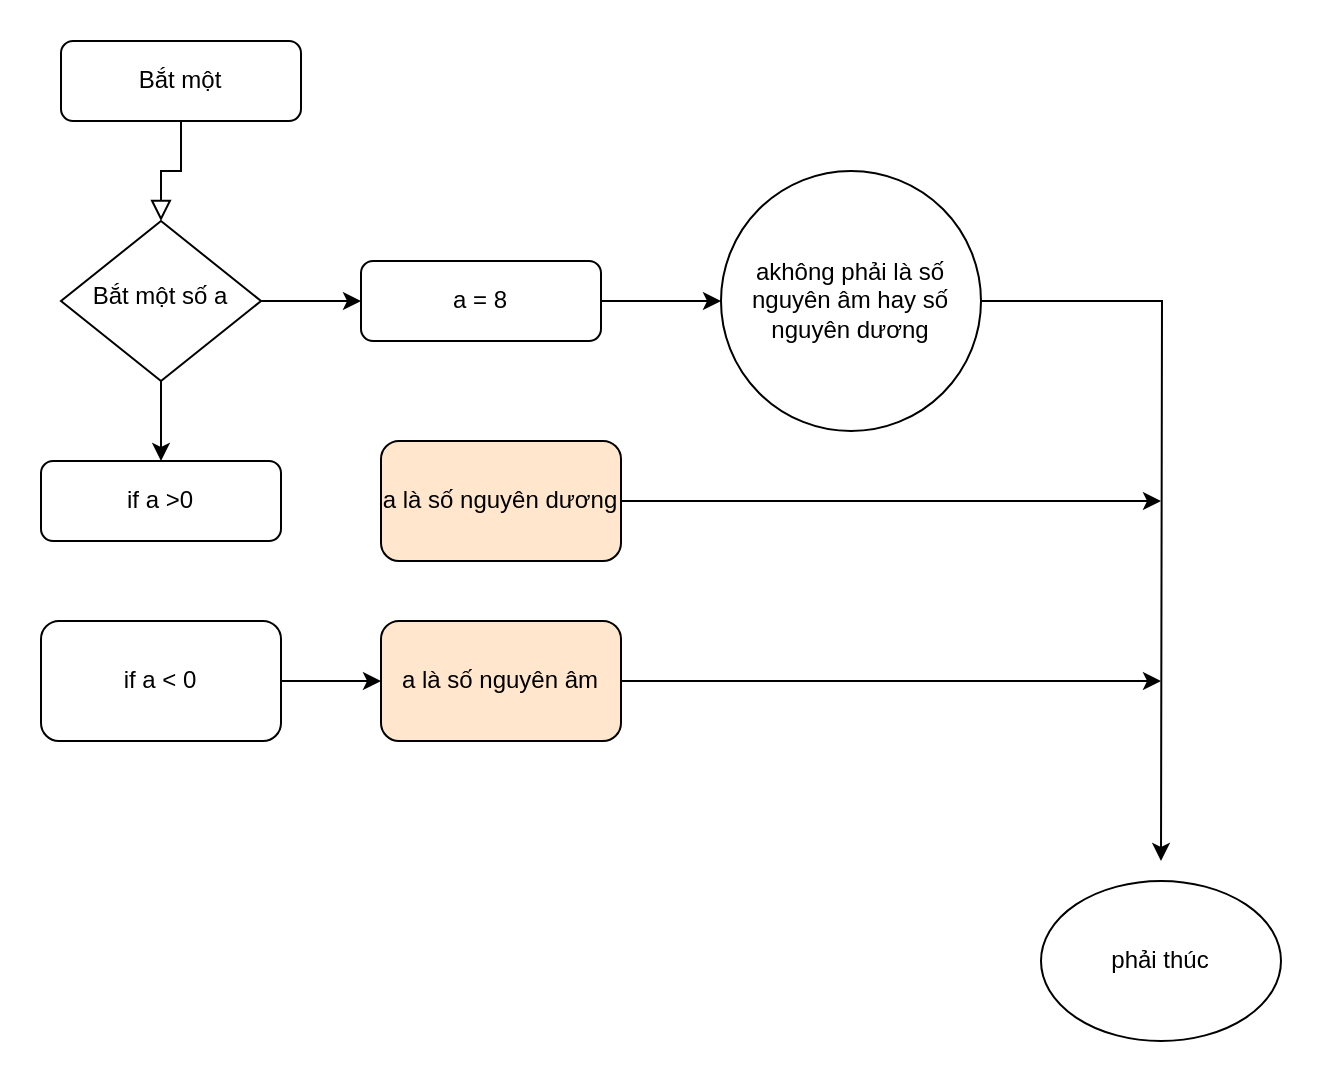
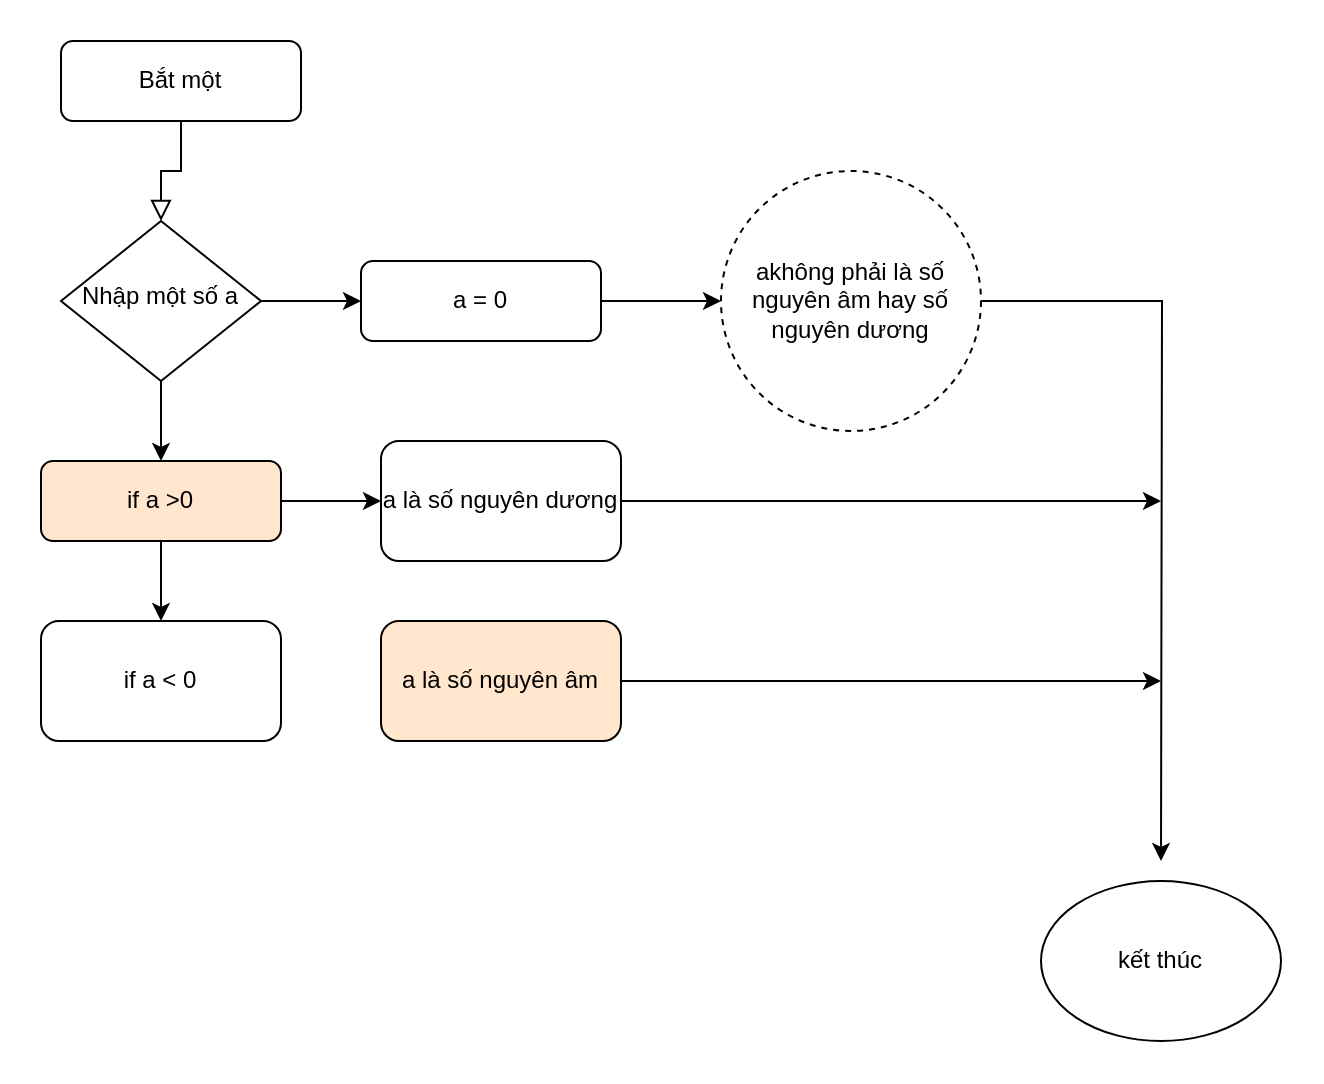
node "Bắt một số a": label "Bắt một số a" -> "Nhập một số a"
node "a = 8": label "a = 8" -> "a = 0"
node "akhông phải là số nguyên âm hay số nguyên dương": style solid -> dashed
node "if a >0": fillcolor #ffffff -> #ffe6cc
edge "if a >0" -> "a là số nguyên dương": added
node "a là số nguyên dương": fillcolor #ffe6cc -> #ffffff
edge "if a >0" -> "if a < 0": added
edge "if a < 0" -> "a là số nguyên âm": removed
node "phải thúc": label "phải thúc" -> "kết thúc"
